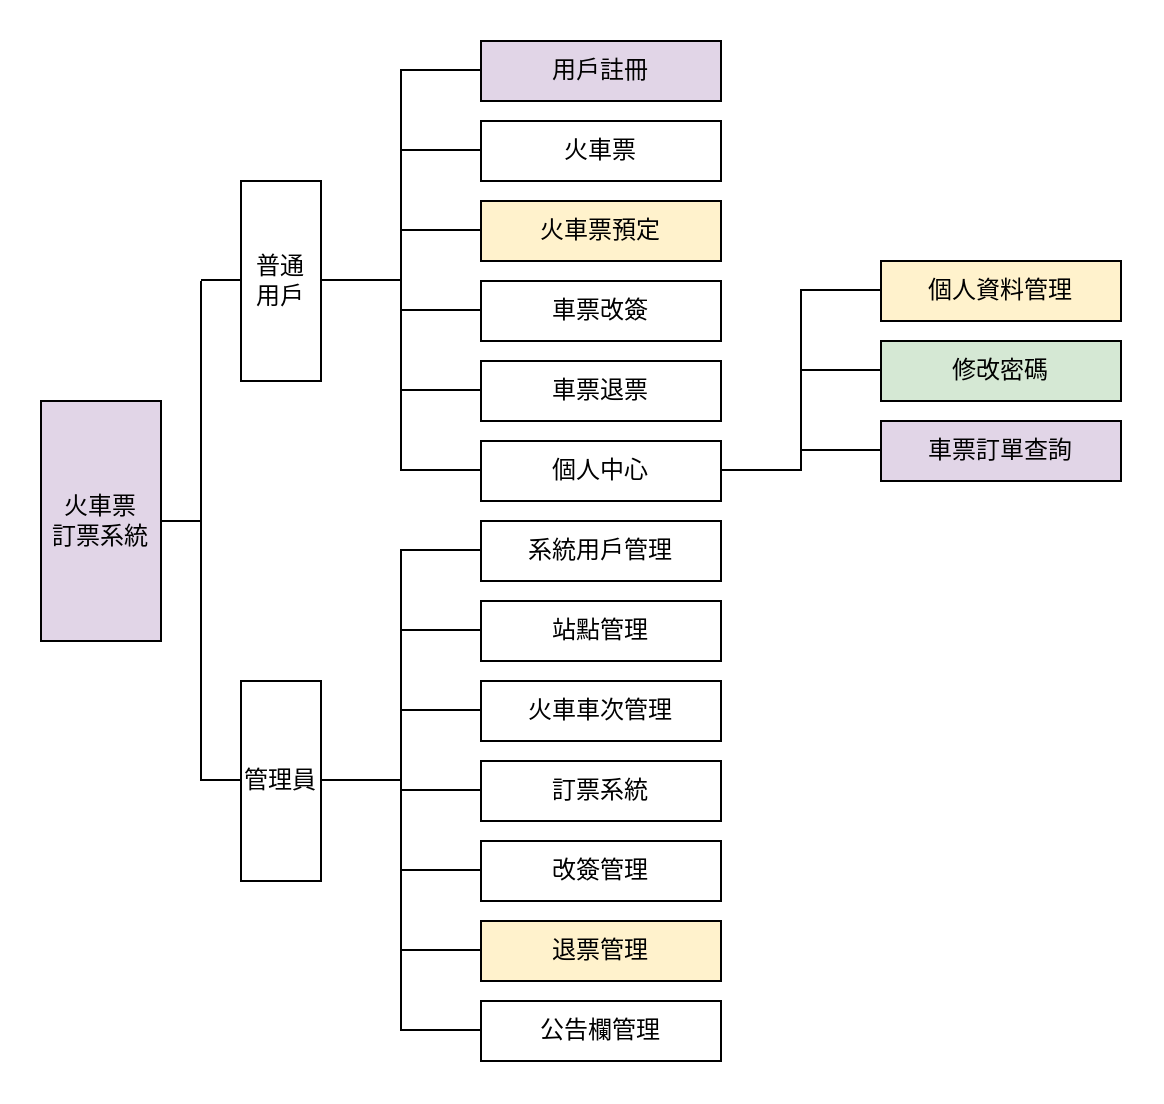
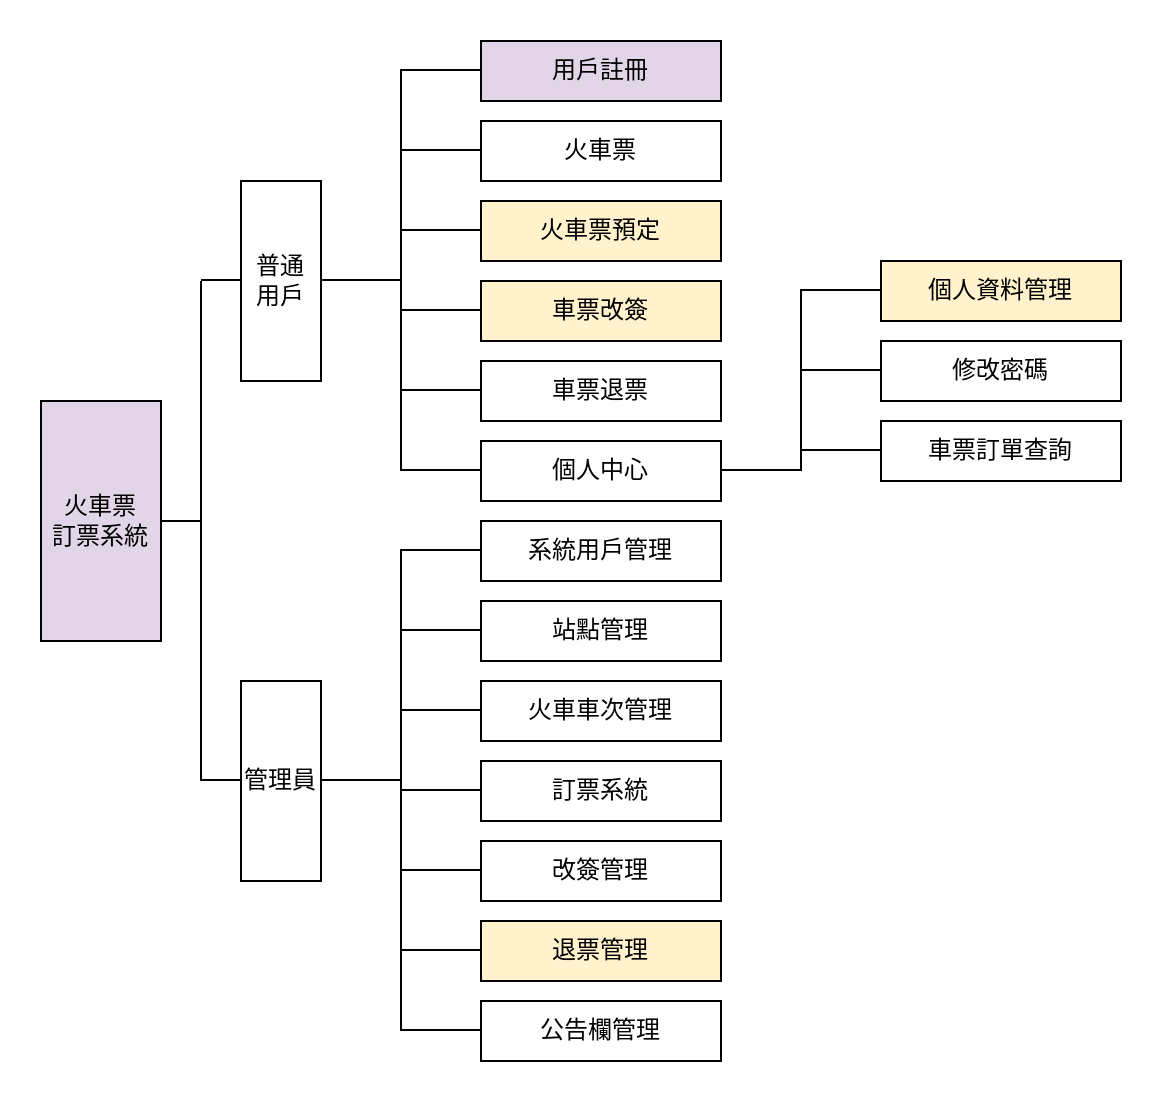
node "車票改簽": fillcolor #ffffff -> #fff2cc
node "修改密碼": fillcolor #d5e8d4 -> #ffffff
node "車票訂單查詢": fillcolor #e1d5e7 -> #ffffff
